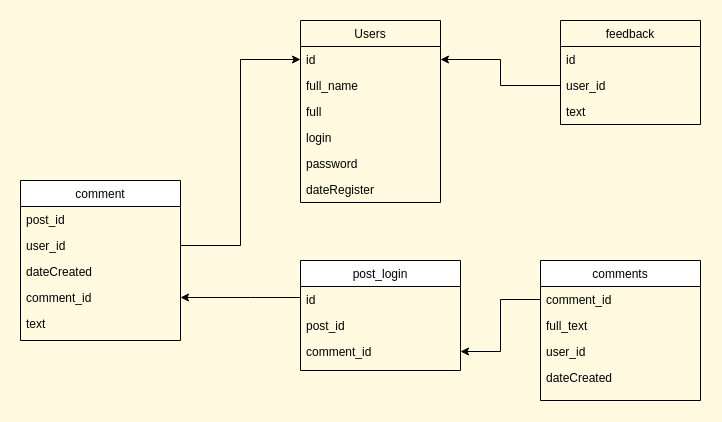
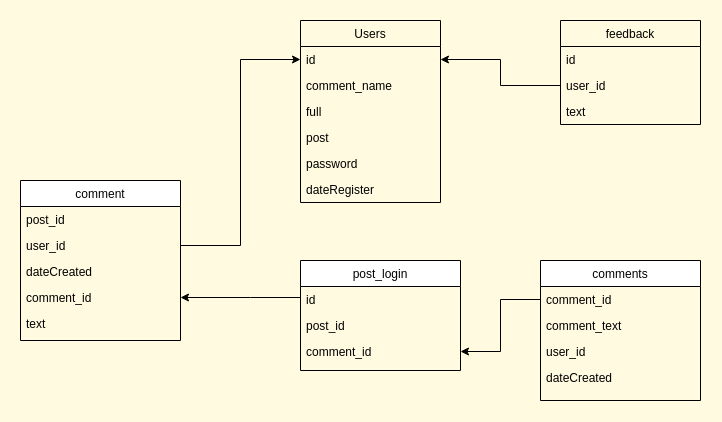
node "full_name": label "full_name" -> "comment_name"
node "login": label "login" -> "post"
node "full_text": label "full_text" -> "comment_text"
